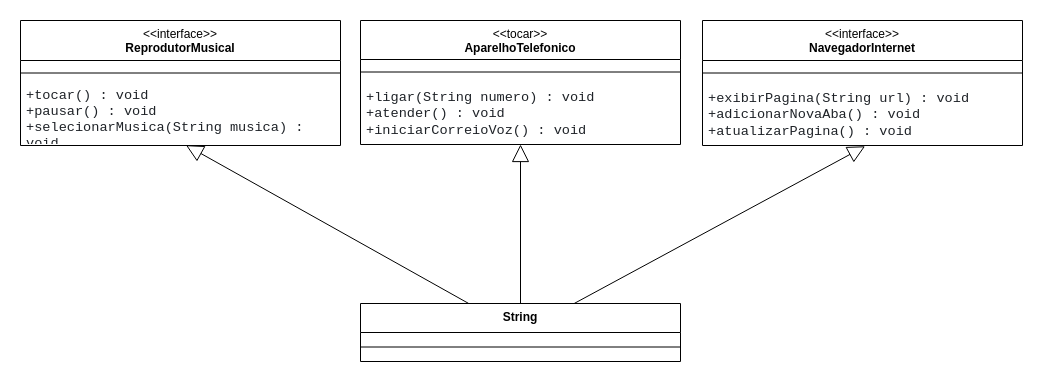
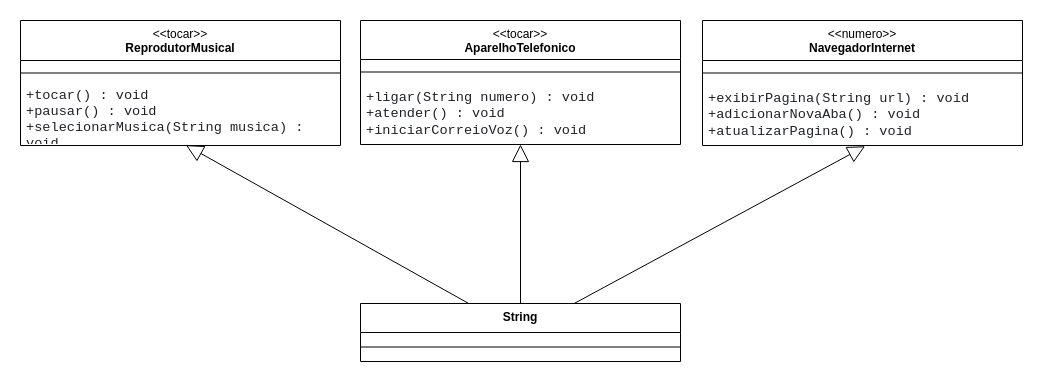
node "<<interface>> ReprodutorMusical": label "<<interface>> ReprodutorMusical" -> "<<tocar>> ReprodutorMusical"
node "<<interface>> NavegadorInternet": label "<<interface>> NavegadorInternet" -> "<<numero>> NavegadorInternet"
